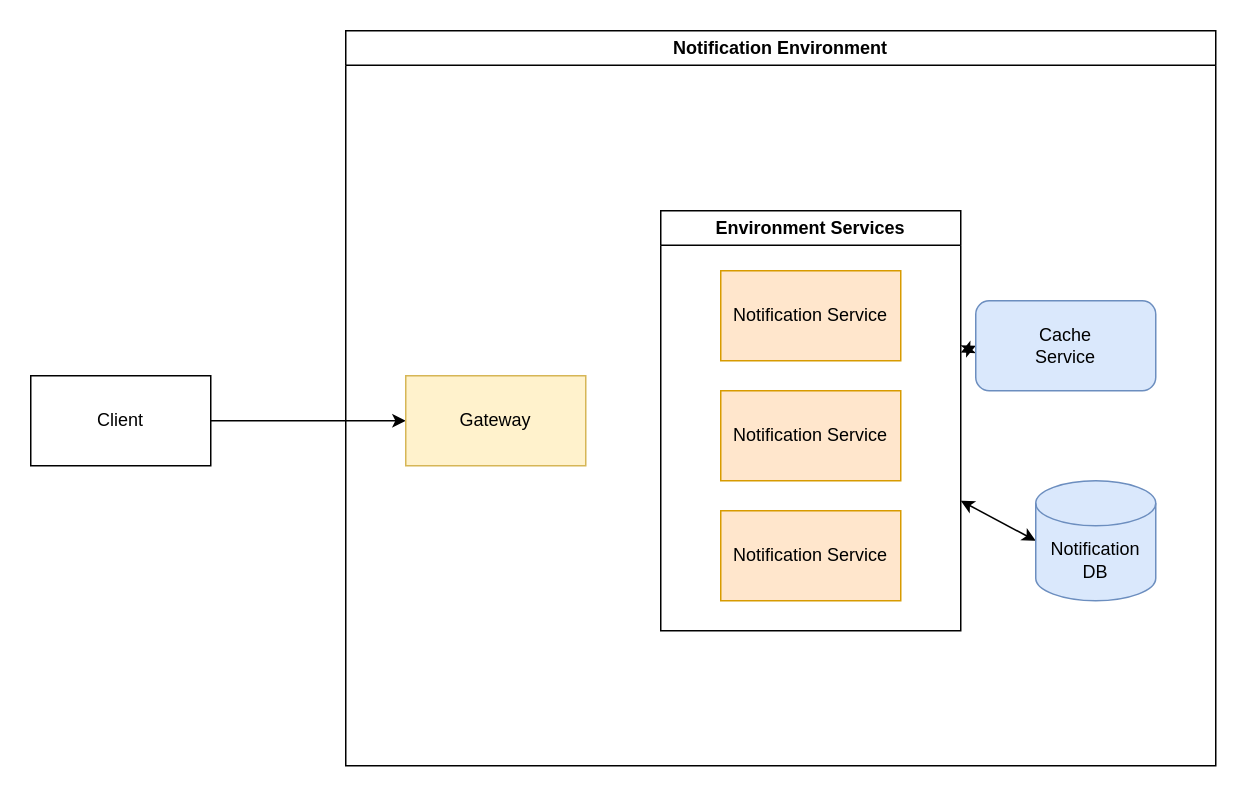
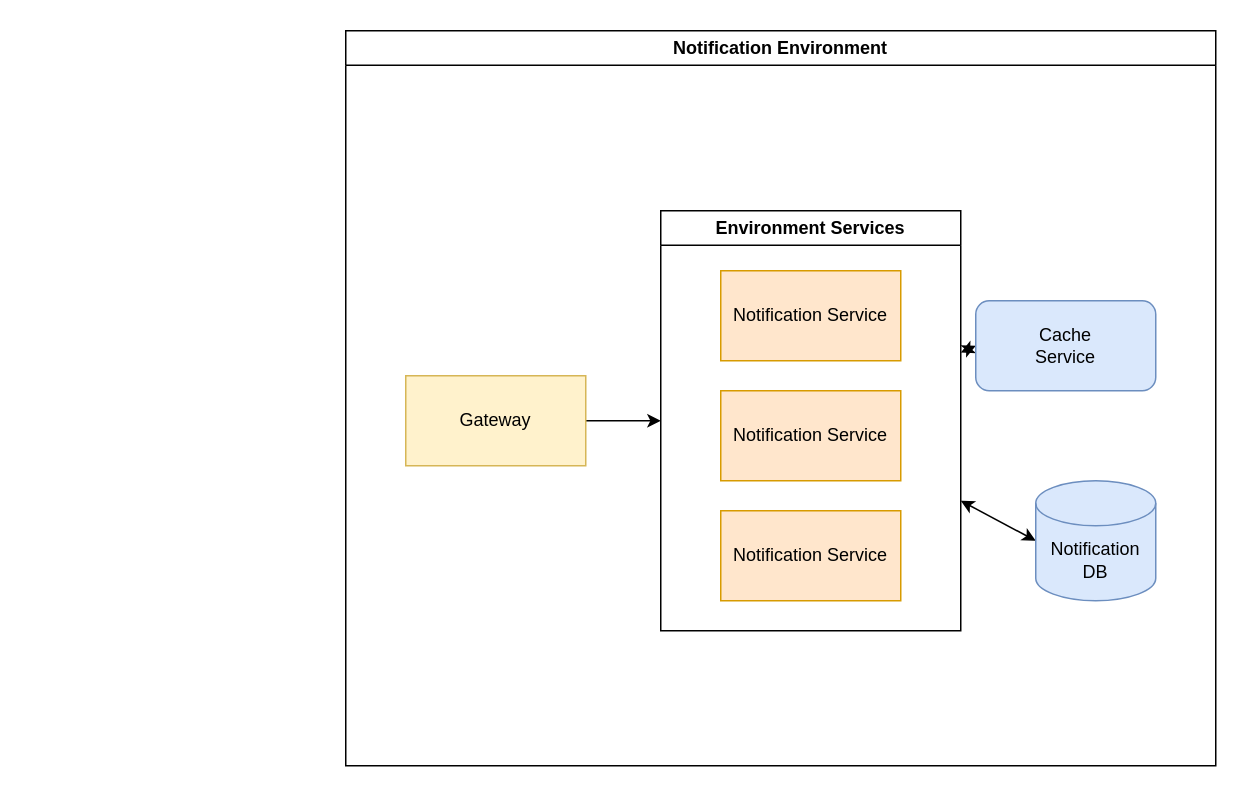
node "Client": removed
edge "Client" -> "Gateway": removed
edge "Gateway" -> "Environment Services": added
